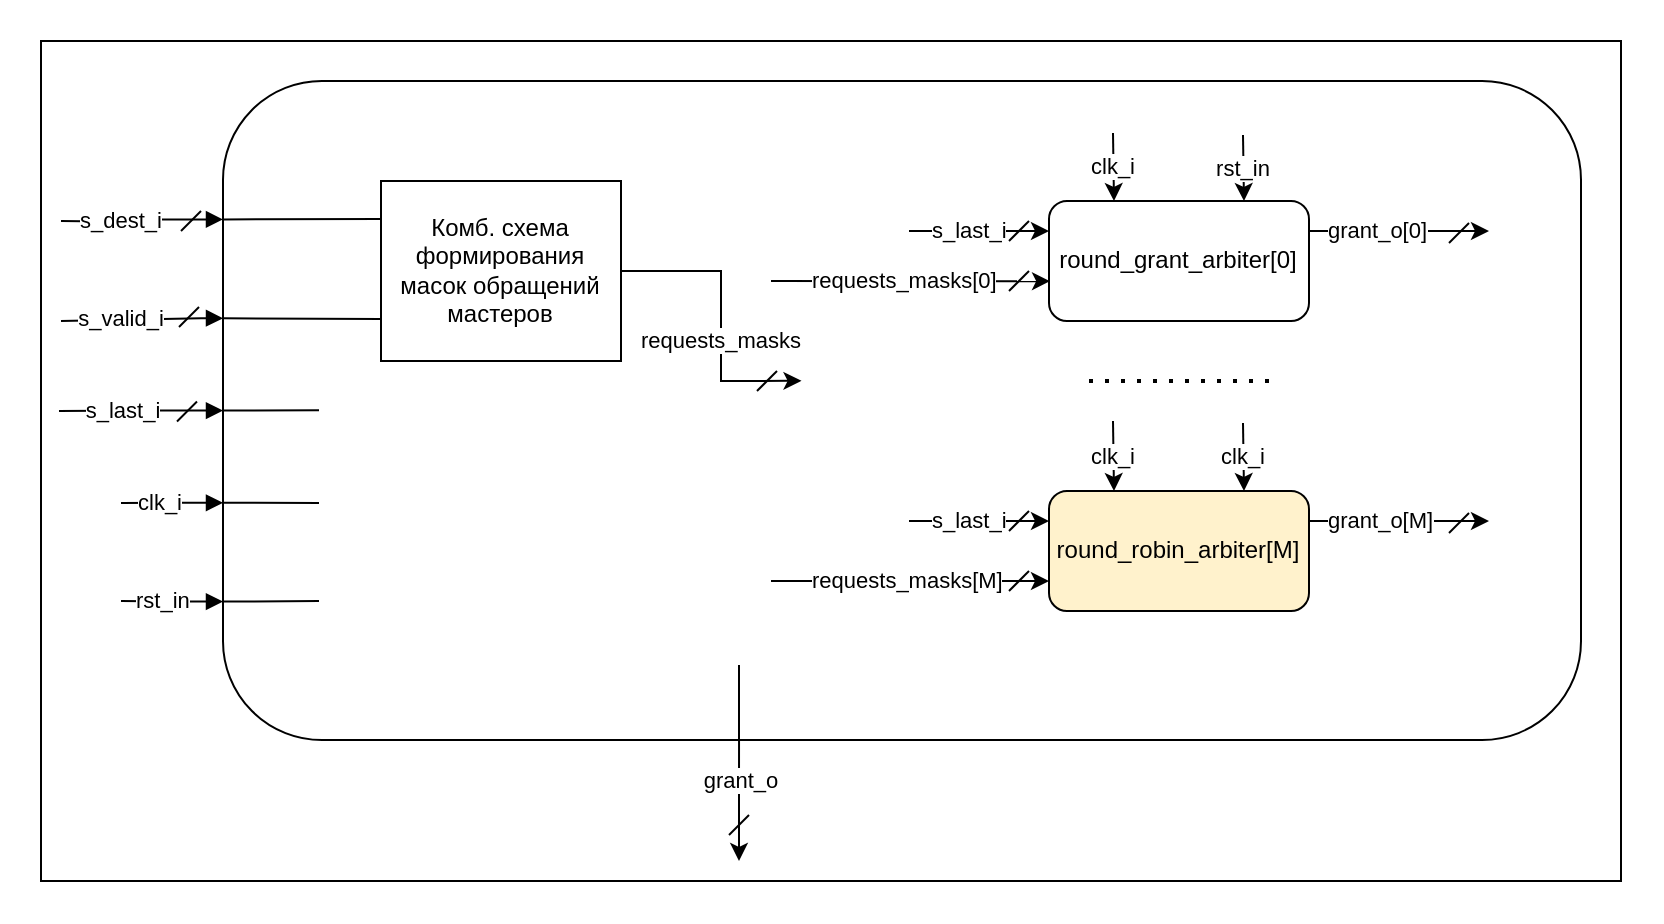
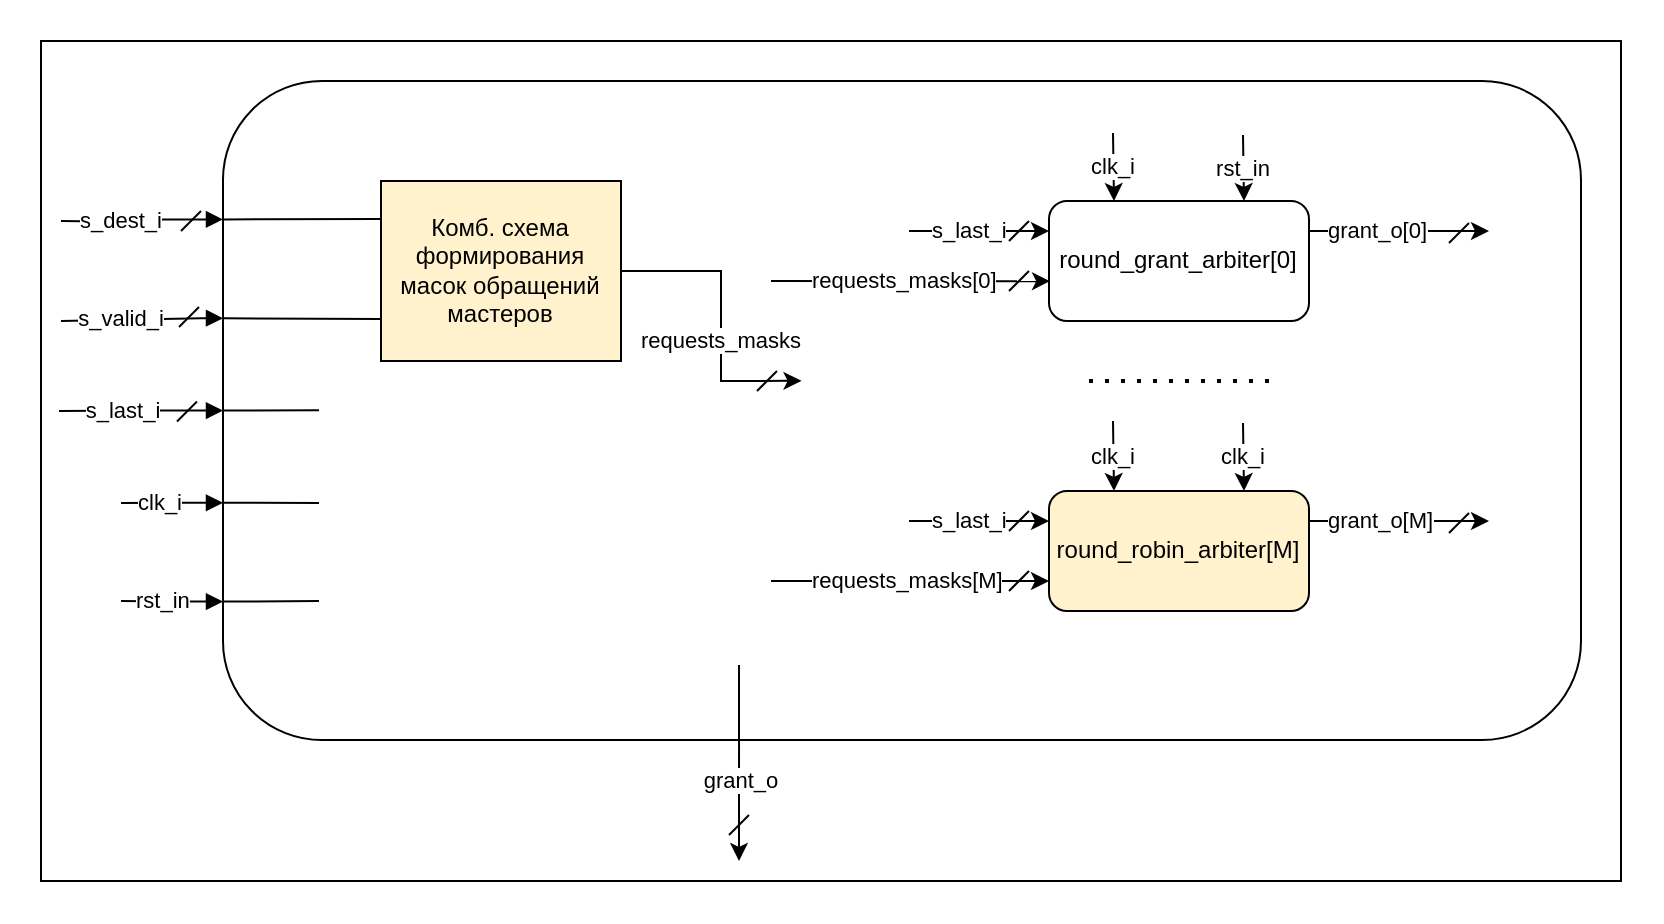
node "Комб. схема формирования масок обращений мастеров": fillcolor #ffffff -> #fff2cc
